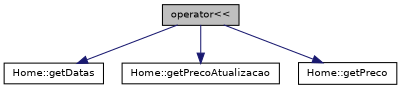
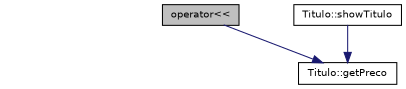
node "Titulo::showTitulo": added
node "Home::getDatas": removed
node "Home::getPrecoAtualizacao": removed
node "Home::getPreco": label "Home::getPreco" -> "Titulo::getPreco"
